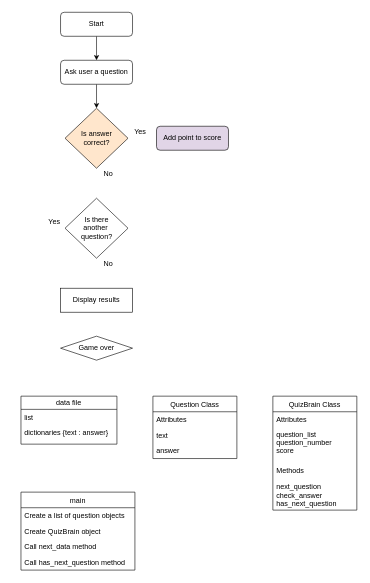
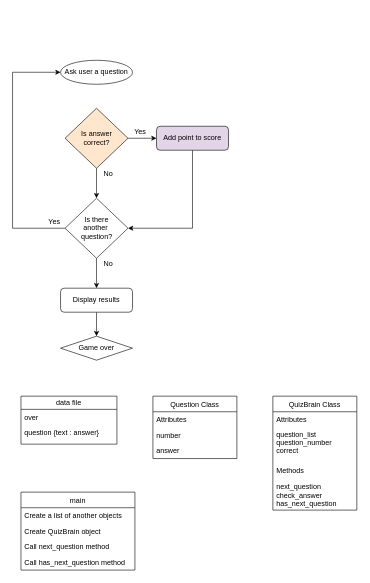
node "Start": removed
edge "Start" -> "Ask user a question": removed
node "Ask user a question": shape rounded rectangle -> ellipse
edge "Ask user a question" -> "Is answer correct?": removed
edge "Is answer correct?" -> "Add point to score": added
edge "Is there another question?" -> "Ask user a question": added
edge "Is answer correct?" -> "Is there another question?": added
edge "Add point to score" -> "Is there another question?": added
edge "Is there another question?" -> "Display results": added
node "Display results": shape rectangle -> rounded rectangle
edge "Display results" -> "Game over": added
node "list": label "list" -> "over"
node "dictionaries {text : answer}": label "dictionaries {text : answer}" -> "question {text : answer}"
node "question_list question_number score": label "question_list question_number score" -> "question_list question_number correct"
node "text": label "text" -> "number"
node "Create a list of question objects": label "Create a list of question objects" -> "Create a list of another objects"
node "Call next_data method": label "Call next_data method" -> "Call next_question method"
